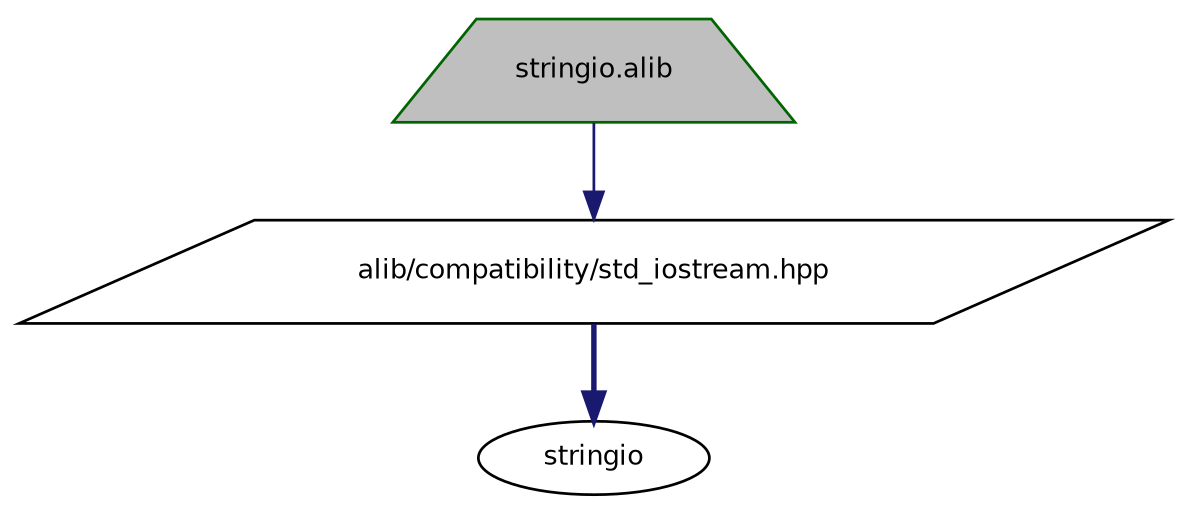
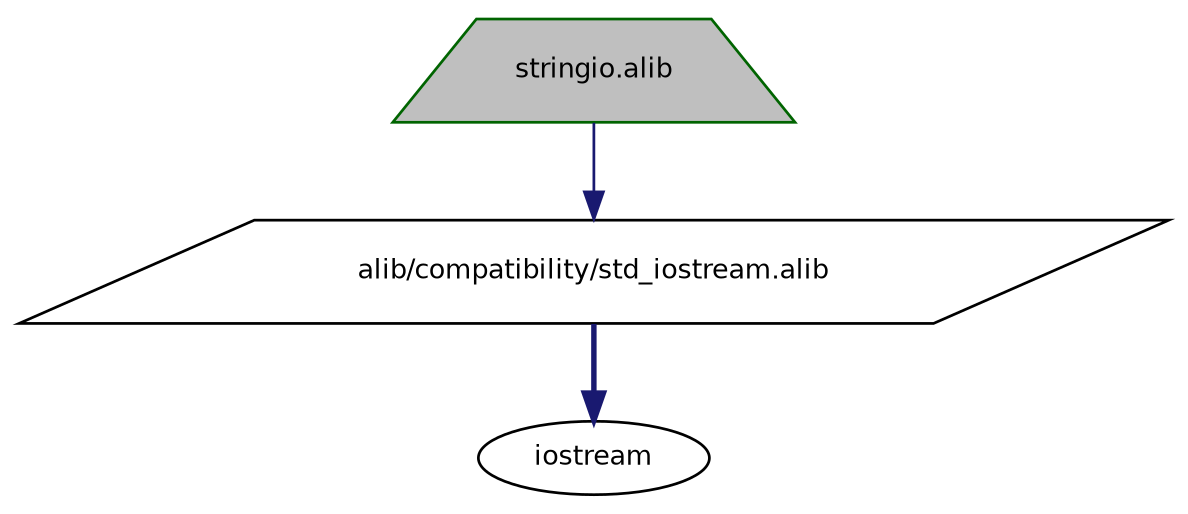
node "alib/compatibility/std_iostream.hpp": label "alib/compatibility/std_iostream.hpp" -> "alib/compatibility/std_iostream.alib"
node "stringio": label "stringio" -> "iostream"
